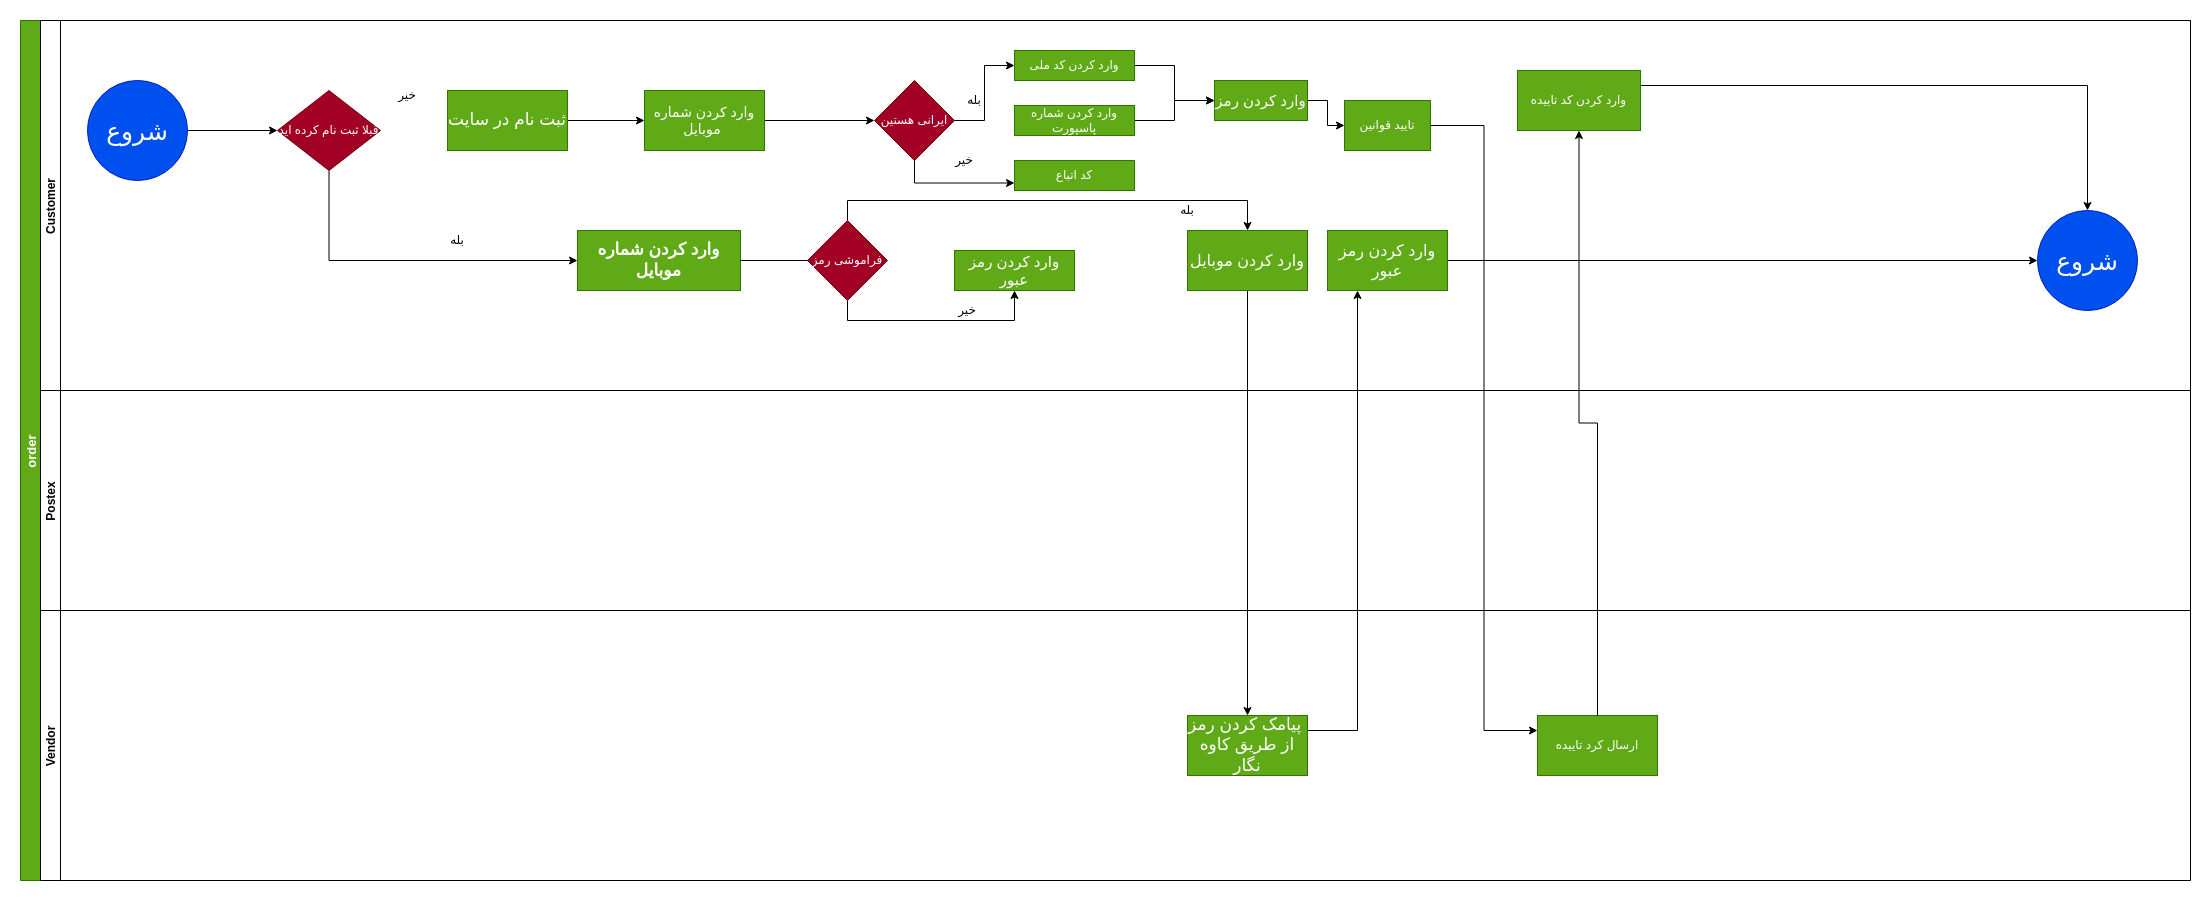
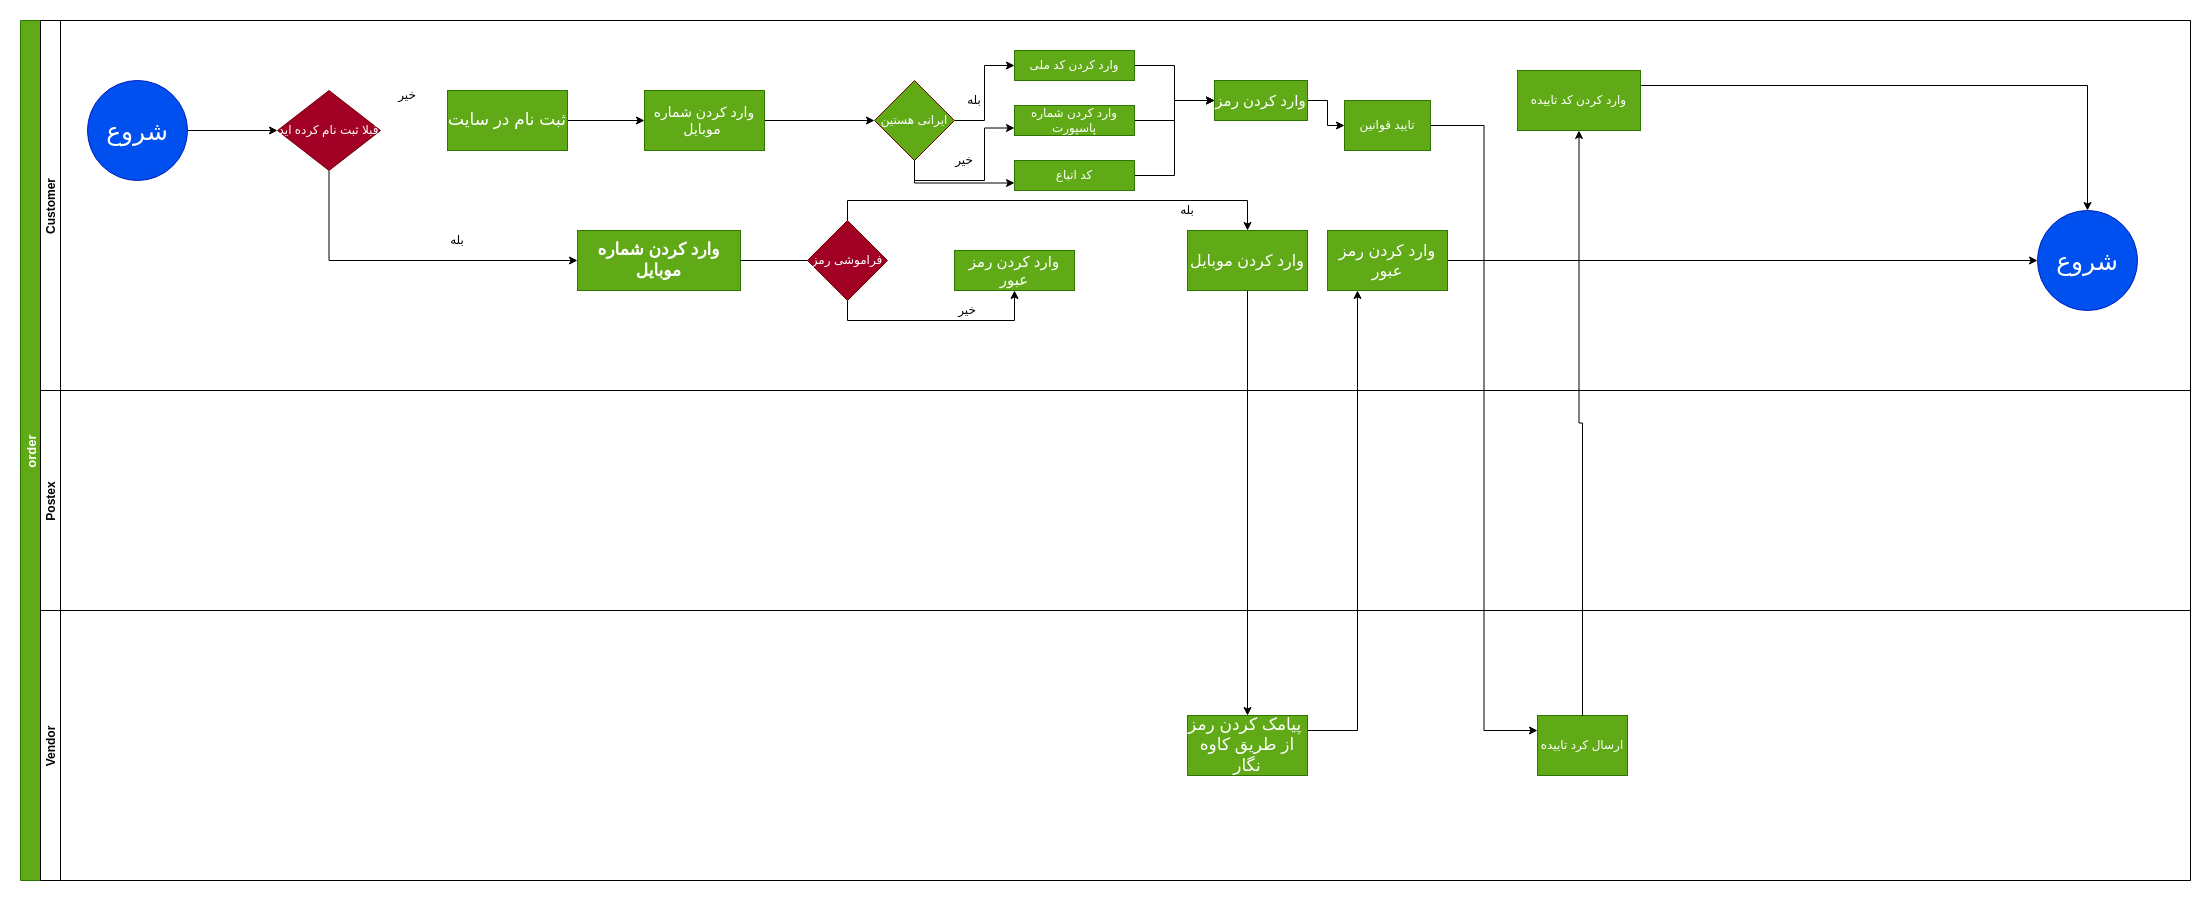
node "ایرانی هستین": fillcolor #a20025 -> #60a917
edge "کد اتباع" -> "وارد کردن رمز": added
edge "ایرانی هستین" -> "وارد کردن شماره پاسپورت": added
node "ارسال کرد تاییده": size 120x60 -> 90x60
